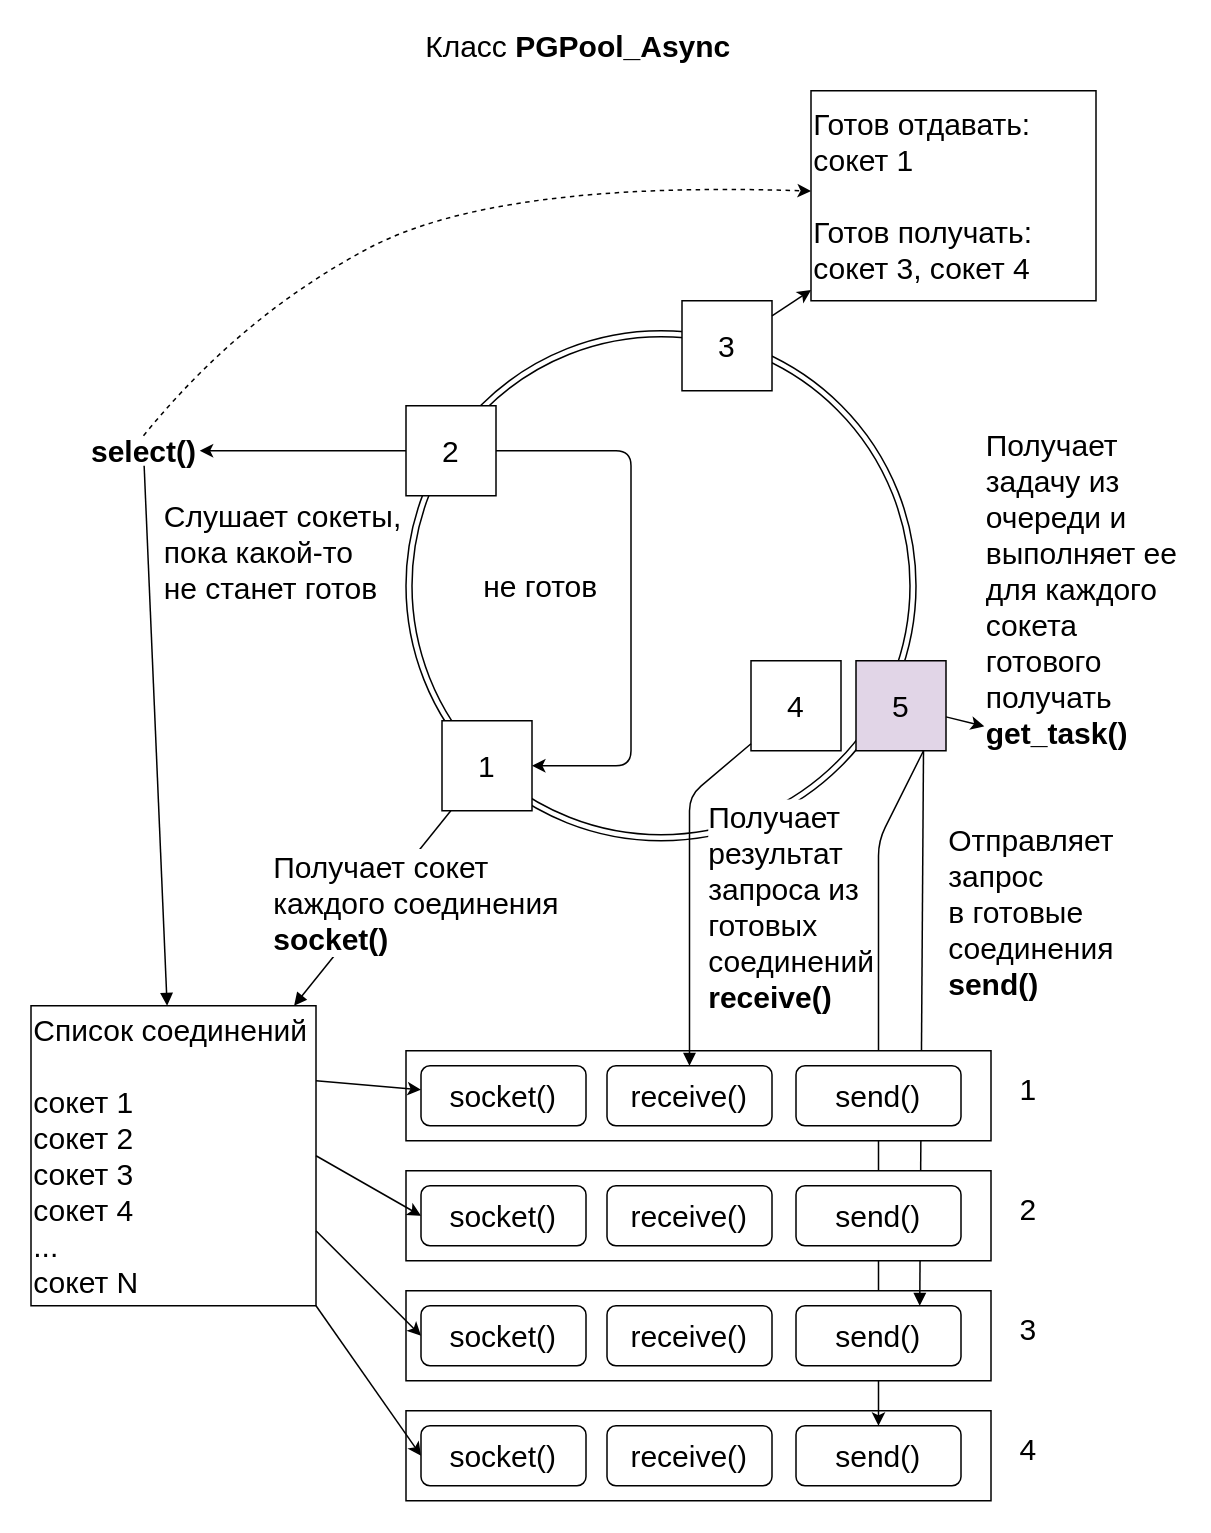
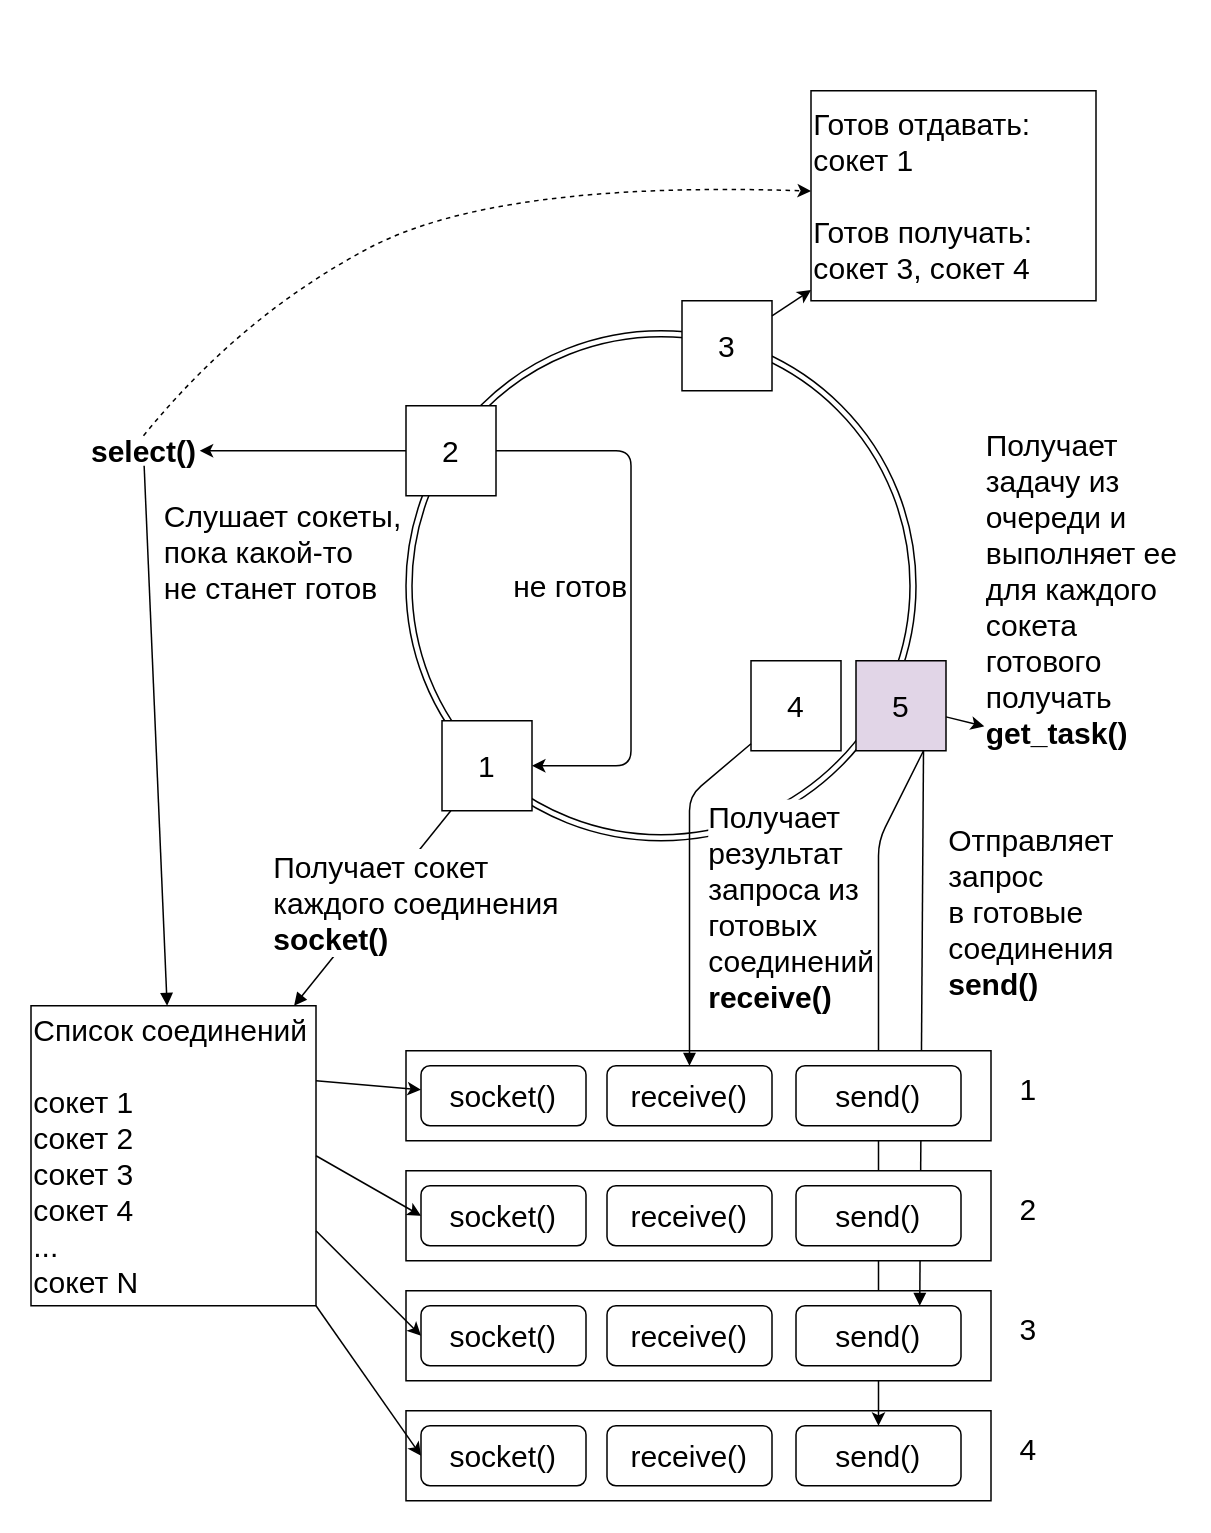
node "Класс PGPool_Async": removed
node "не готов": moved (541, 586) -> (571, 586)
